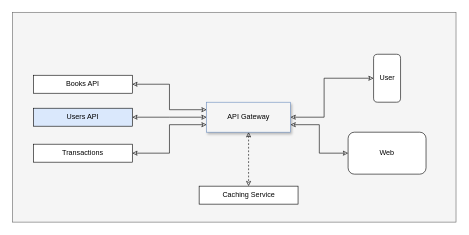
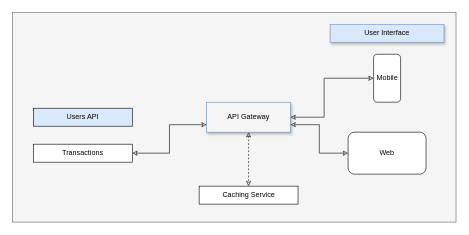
node "User Interface": added
node "User": label "User" -> "Mobile"
node "Books API": removed
edge "Books API" -- "API Gateway": removed
edge "Users API" -- "API Gateway": removed
